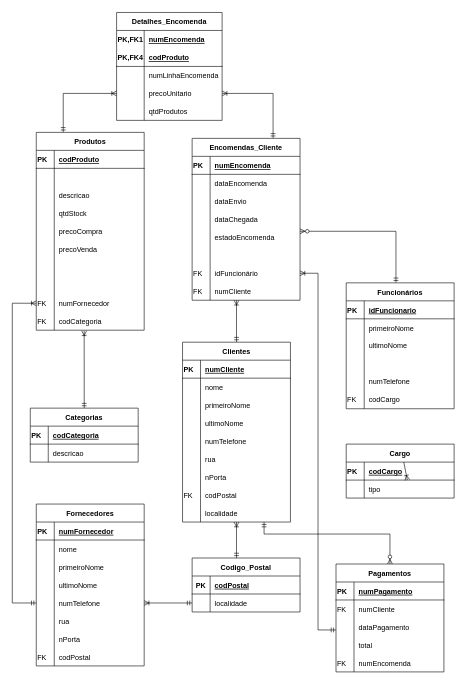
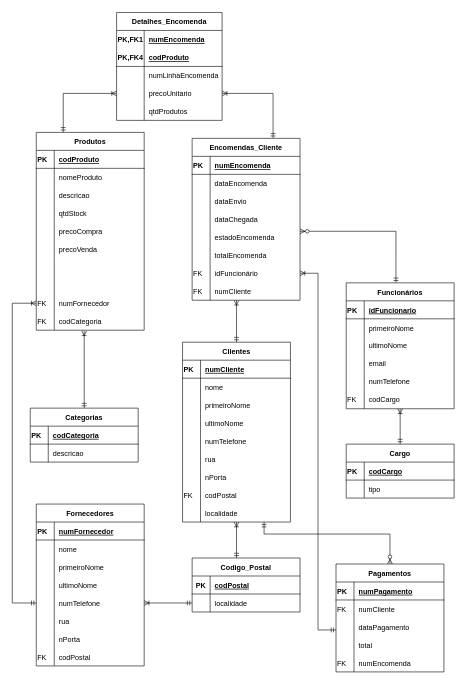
node "nomeProduto": added
node "totalEncomenda": added
node "email": added
edge "Cargo" -- "tipo": now "Cargo" -- "Funcionários"
